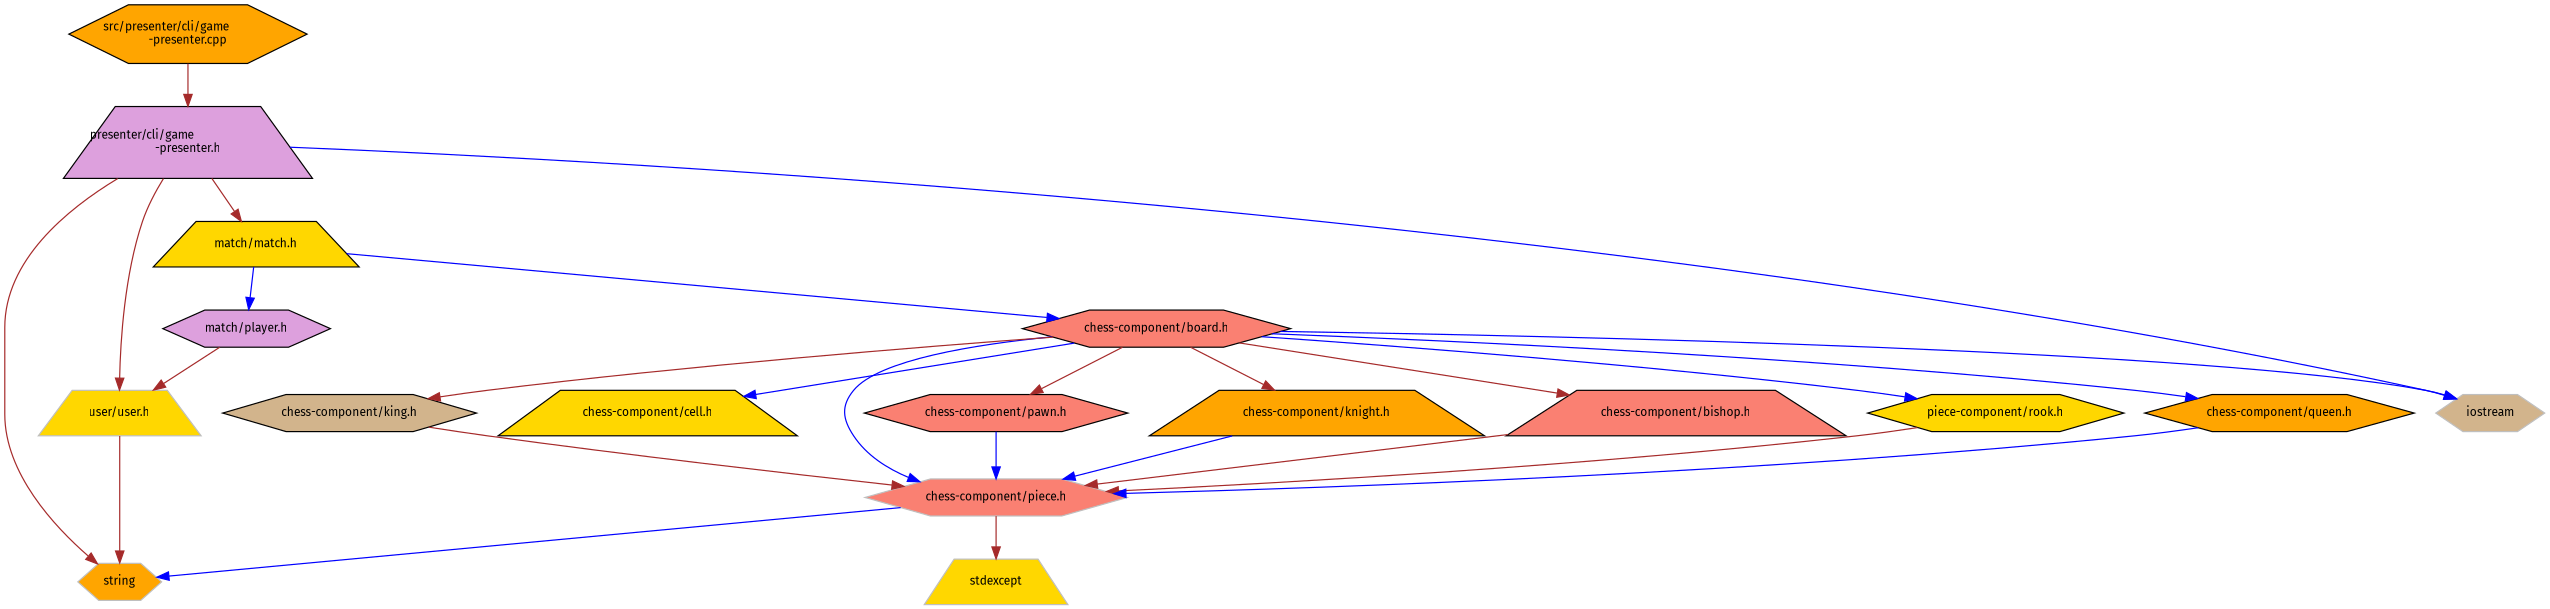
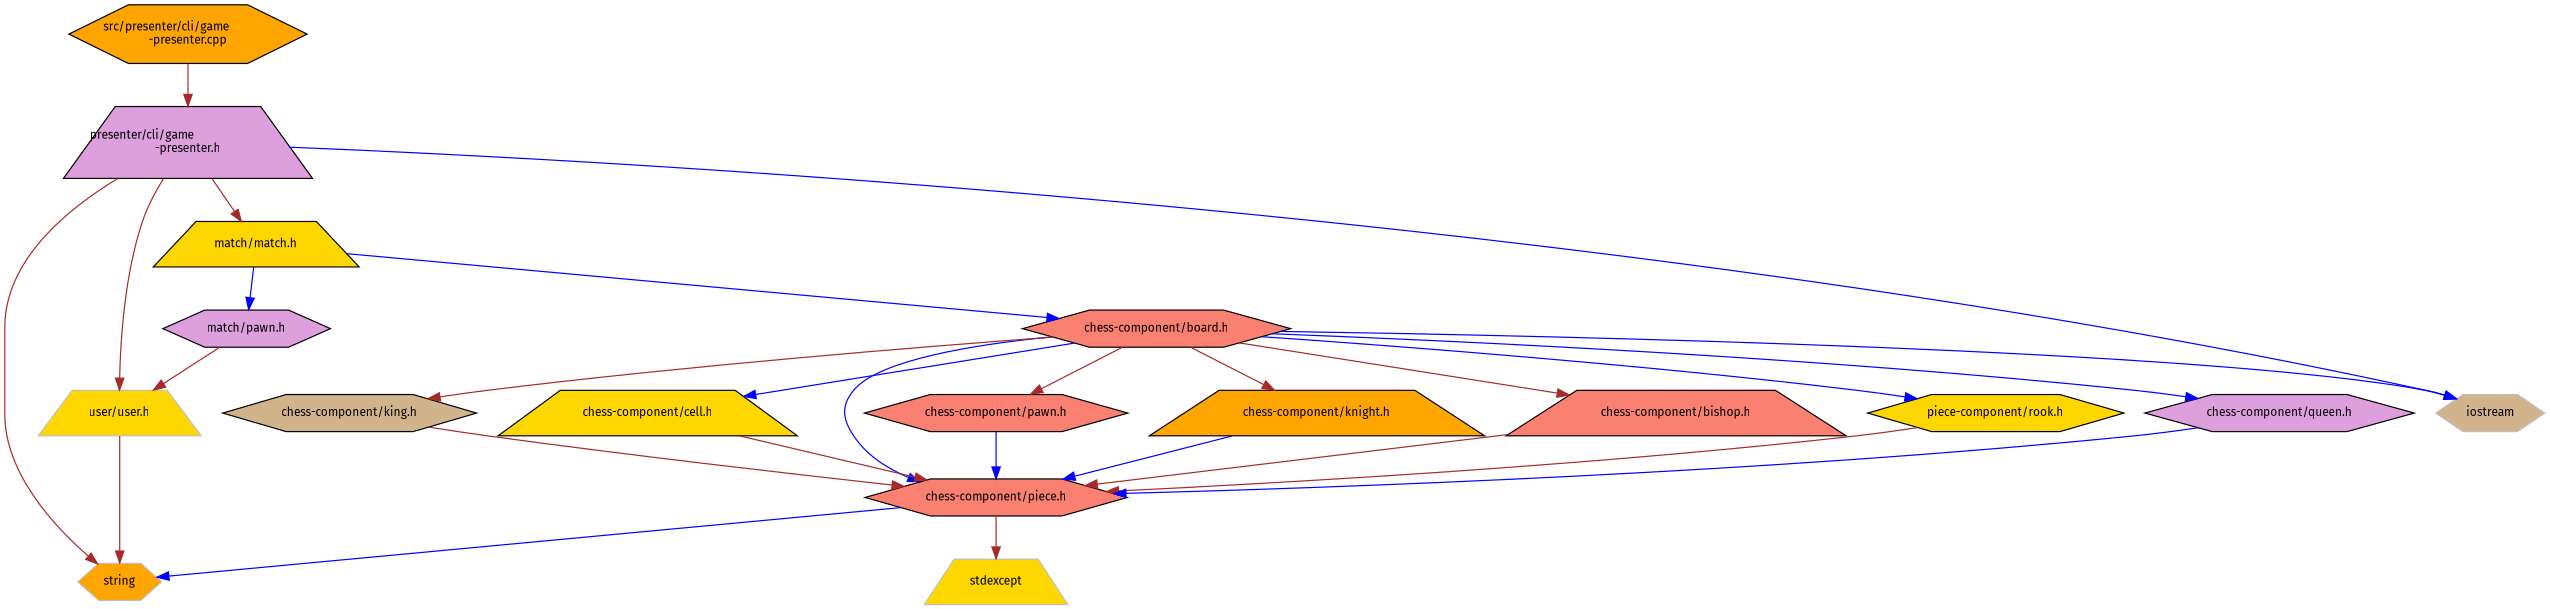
node "match/player.h": label "match/player.h" -> "match/pawn.h"
node "chess-component/queen.h": fillcolor orange -> plum
edge "chess-component/cell.h" -> "chess-component/piece.h": added
node "chess-component/piece.h": color grey75 -> black
